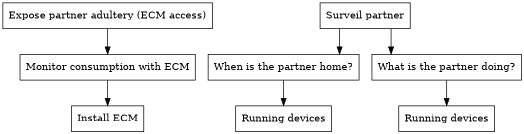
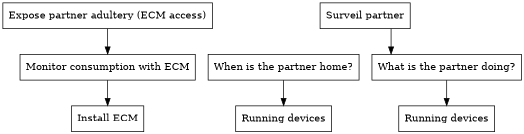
edge "Surveil partner" -> "When is the partner home?": removed
